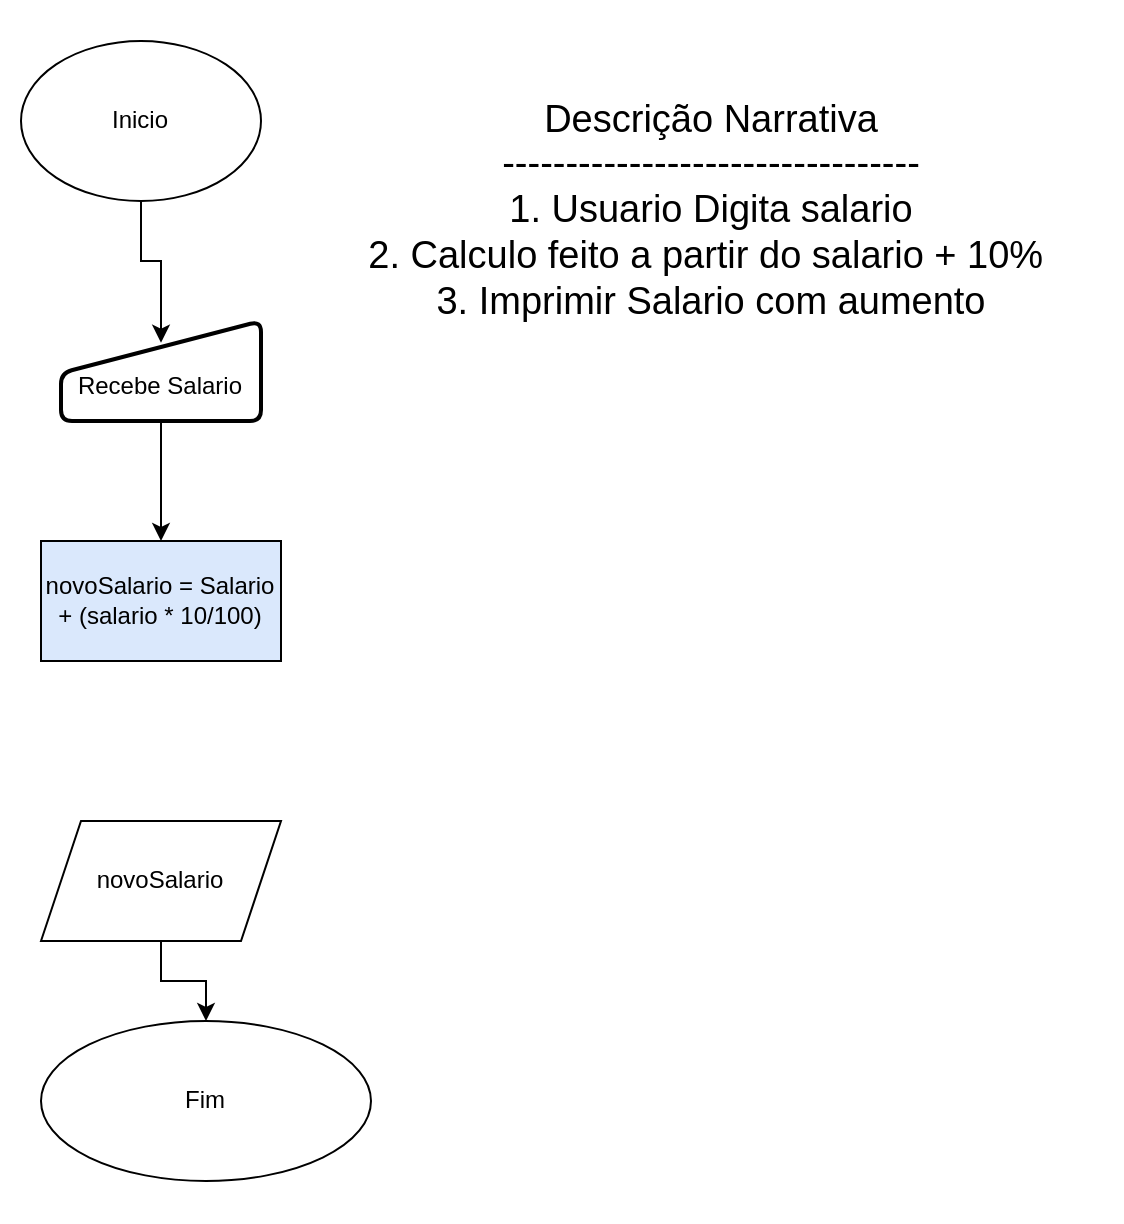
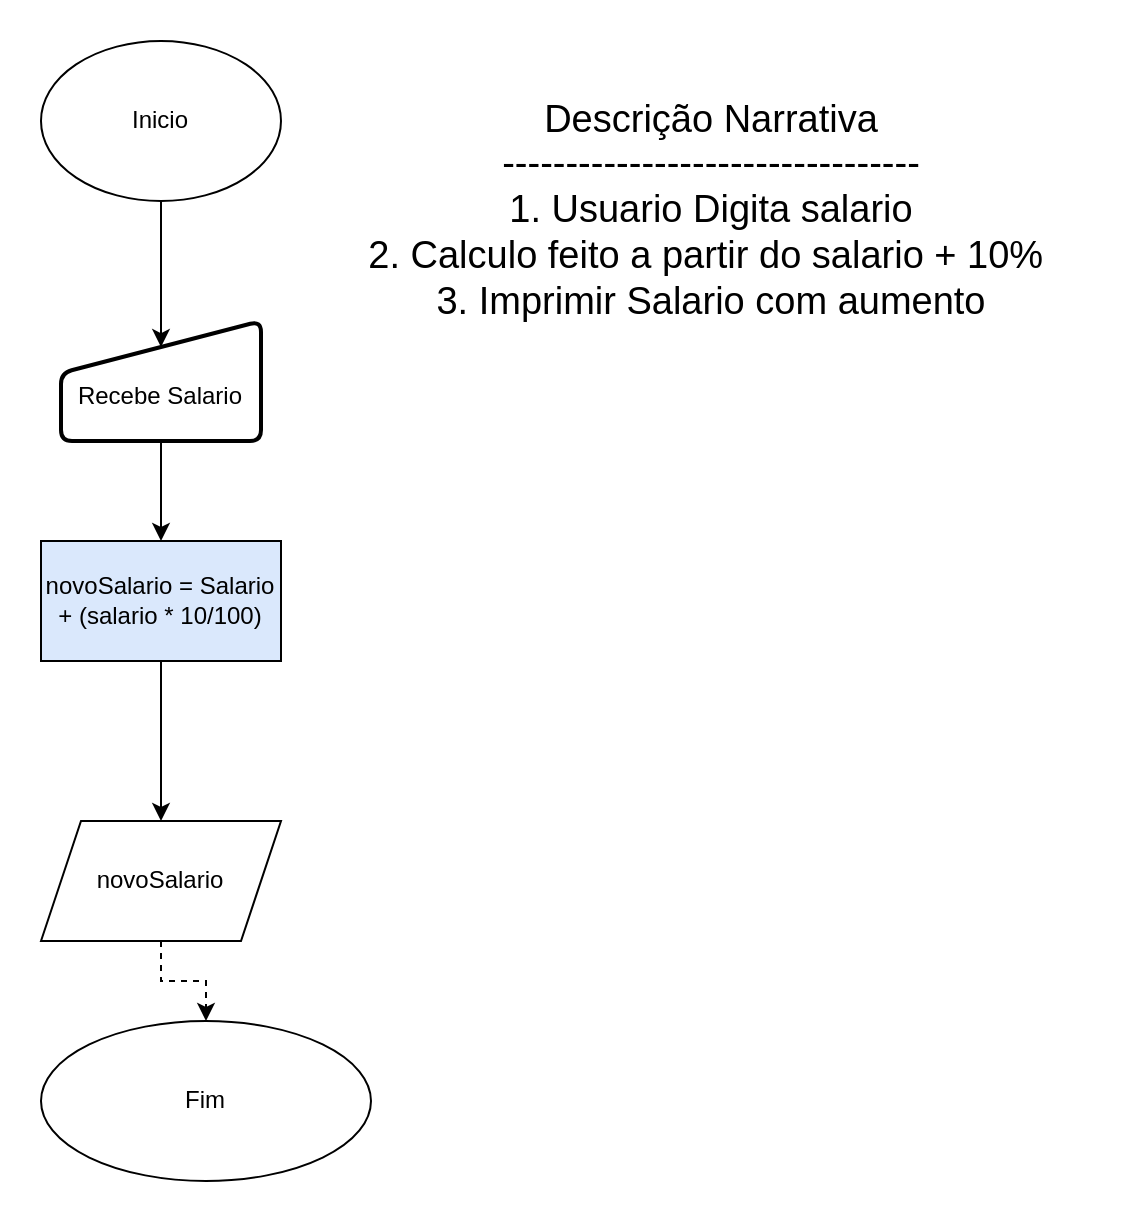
node "Inicio": moved (141, 121) -> (161, 121)
node "Recebe Salario": size 200x100 -> 200x120
edge "novoSalario = Salario + (salario * 10/100)" -> "novoSalario": added
edge "novoSalario" -> "Fim": style solid -> dashed
